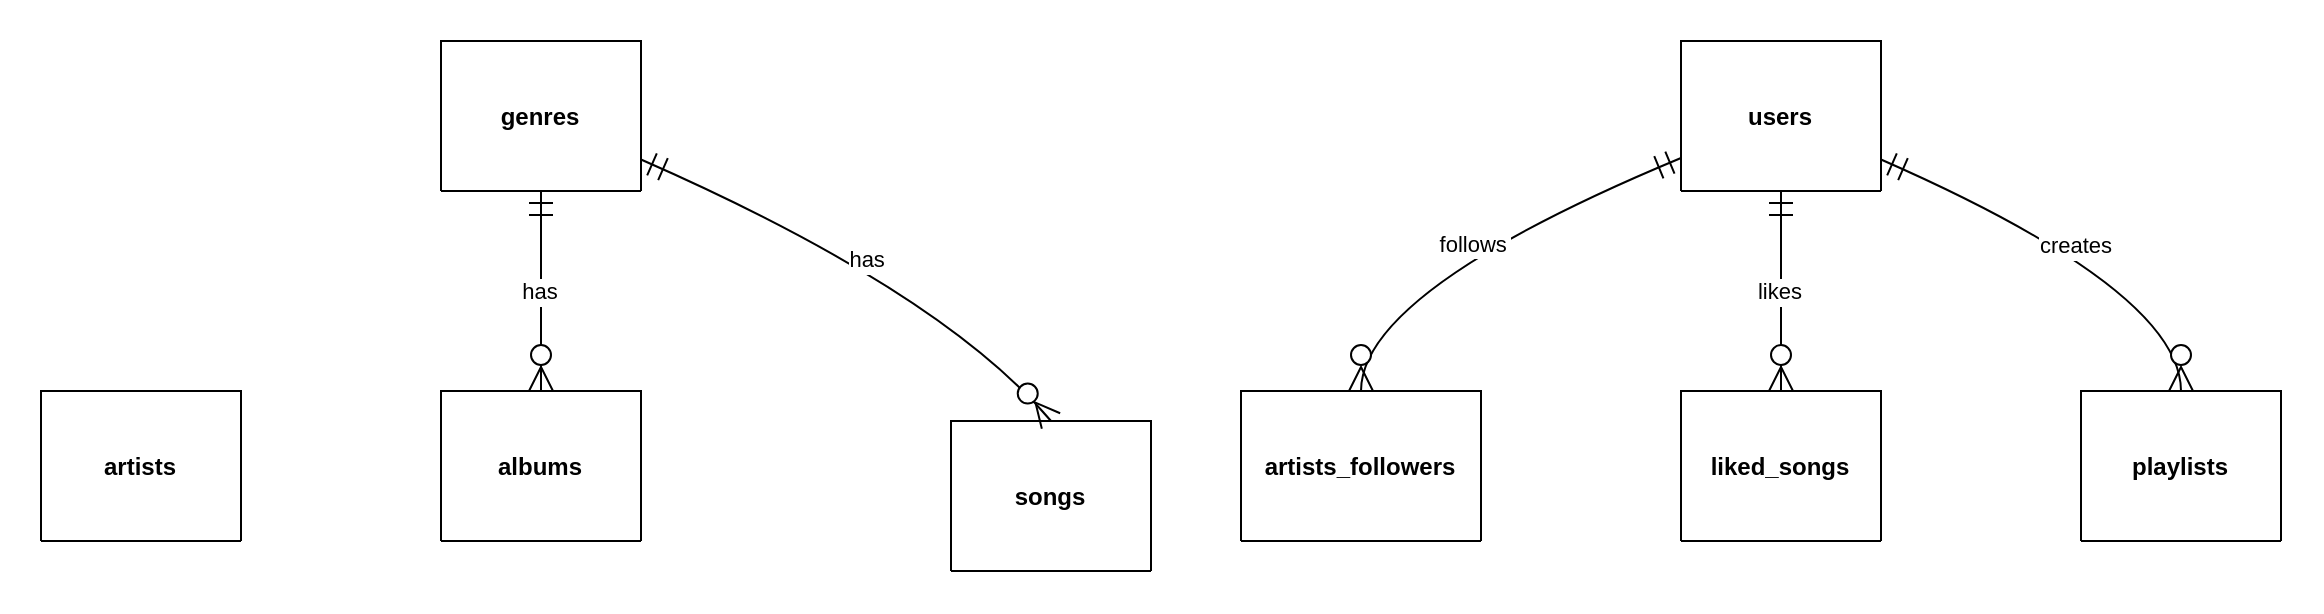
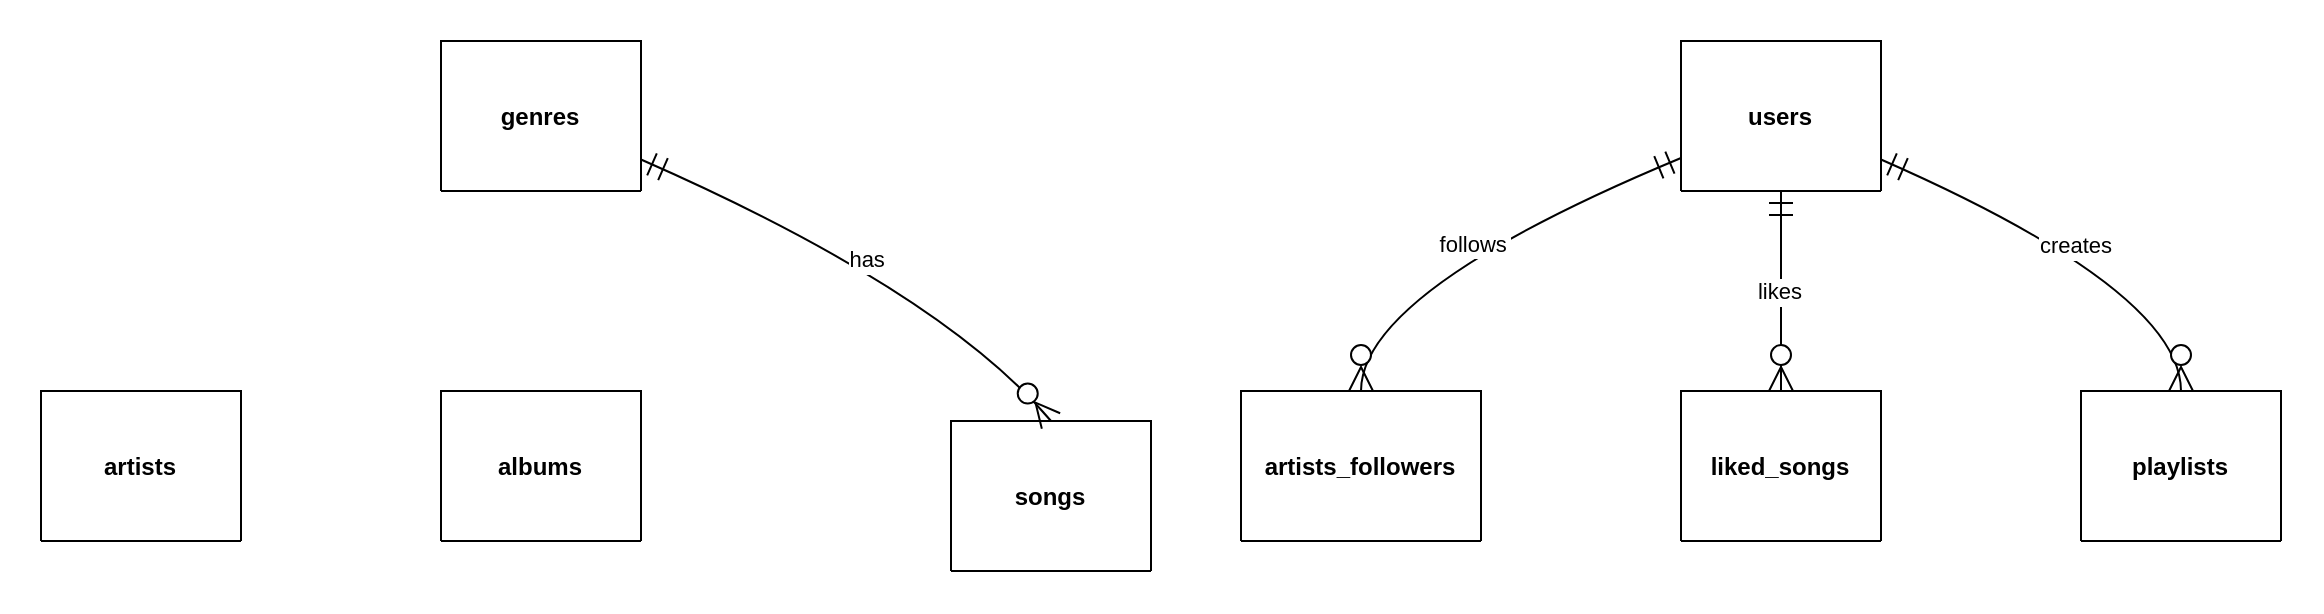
edge "genres" -- "albums": removed, label "has"
